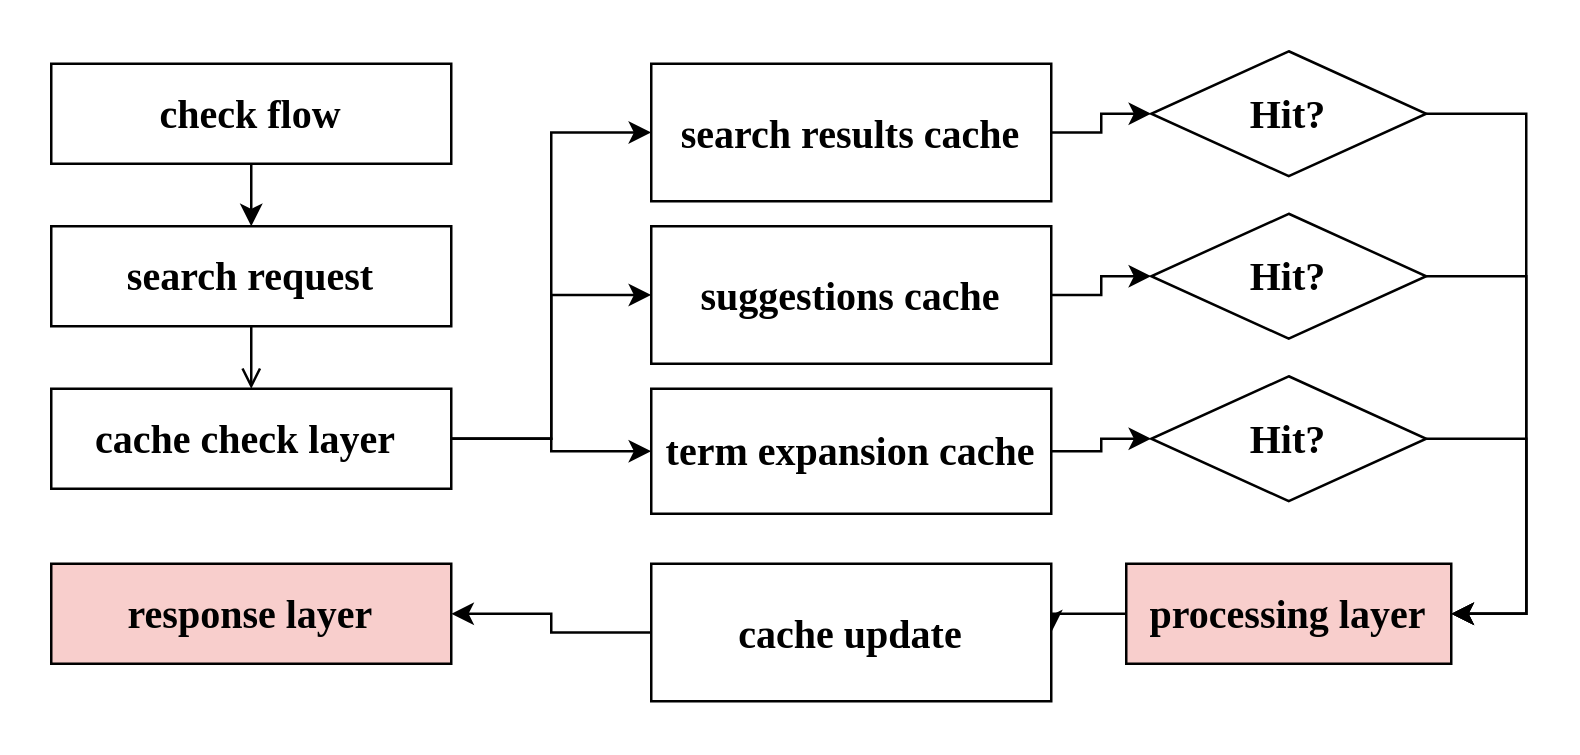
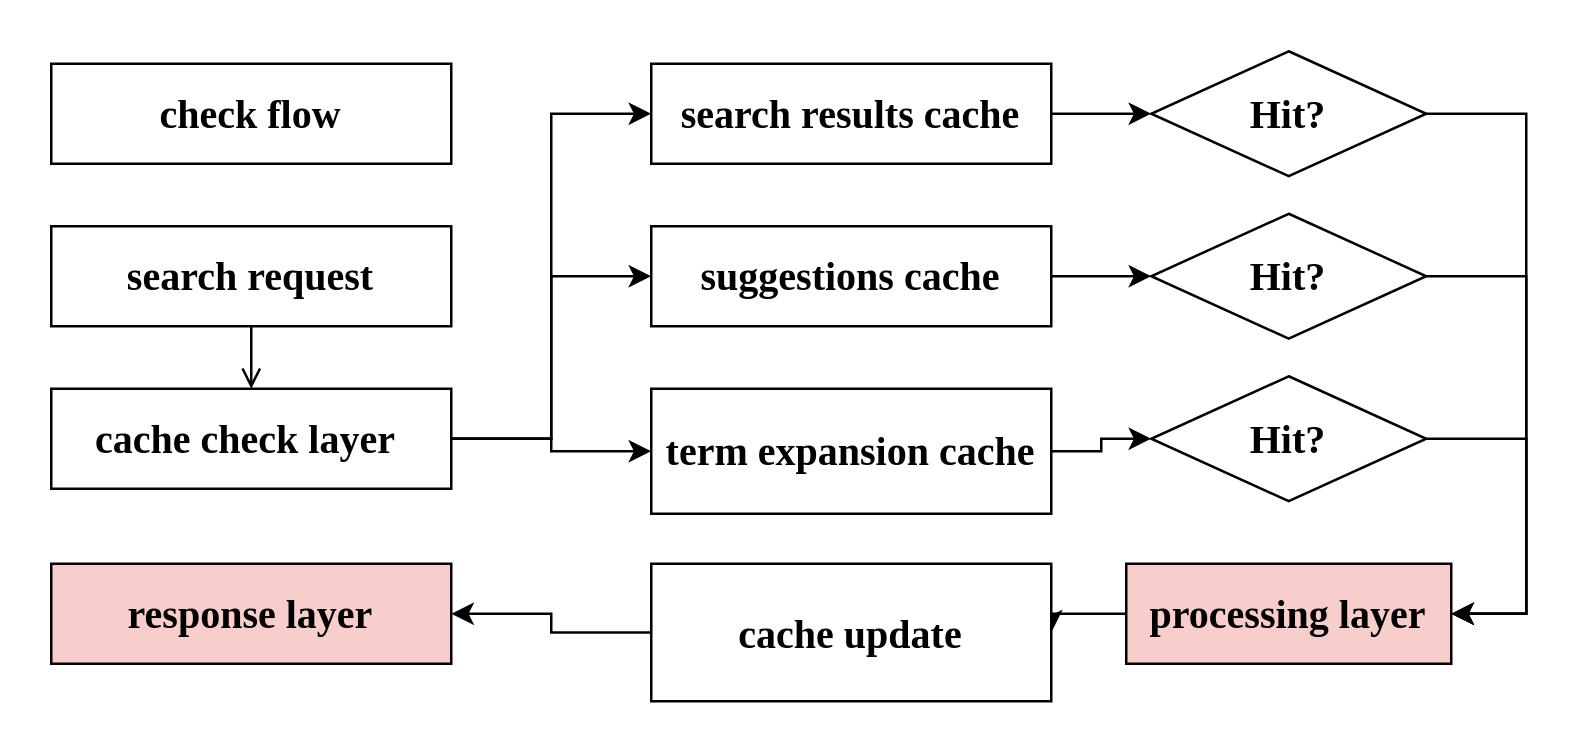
node "search results cache": size 400x138 -> 400x100
edge "check flow" -> "search request": removed
node "suggestions cache": size 400x138 -> 400x100
